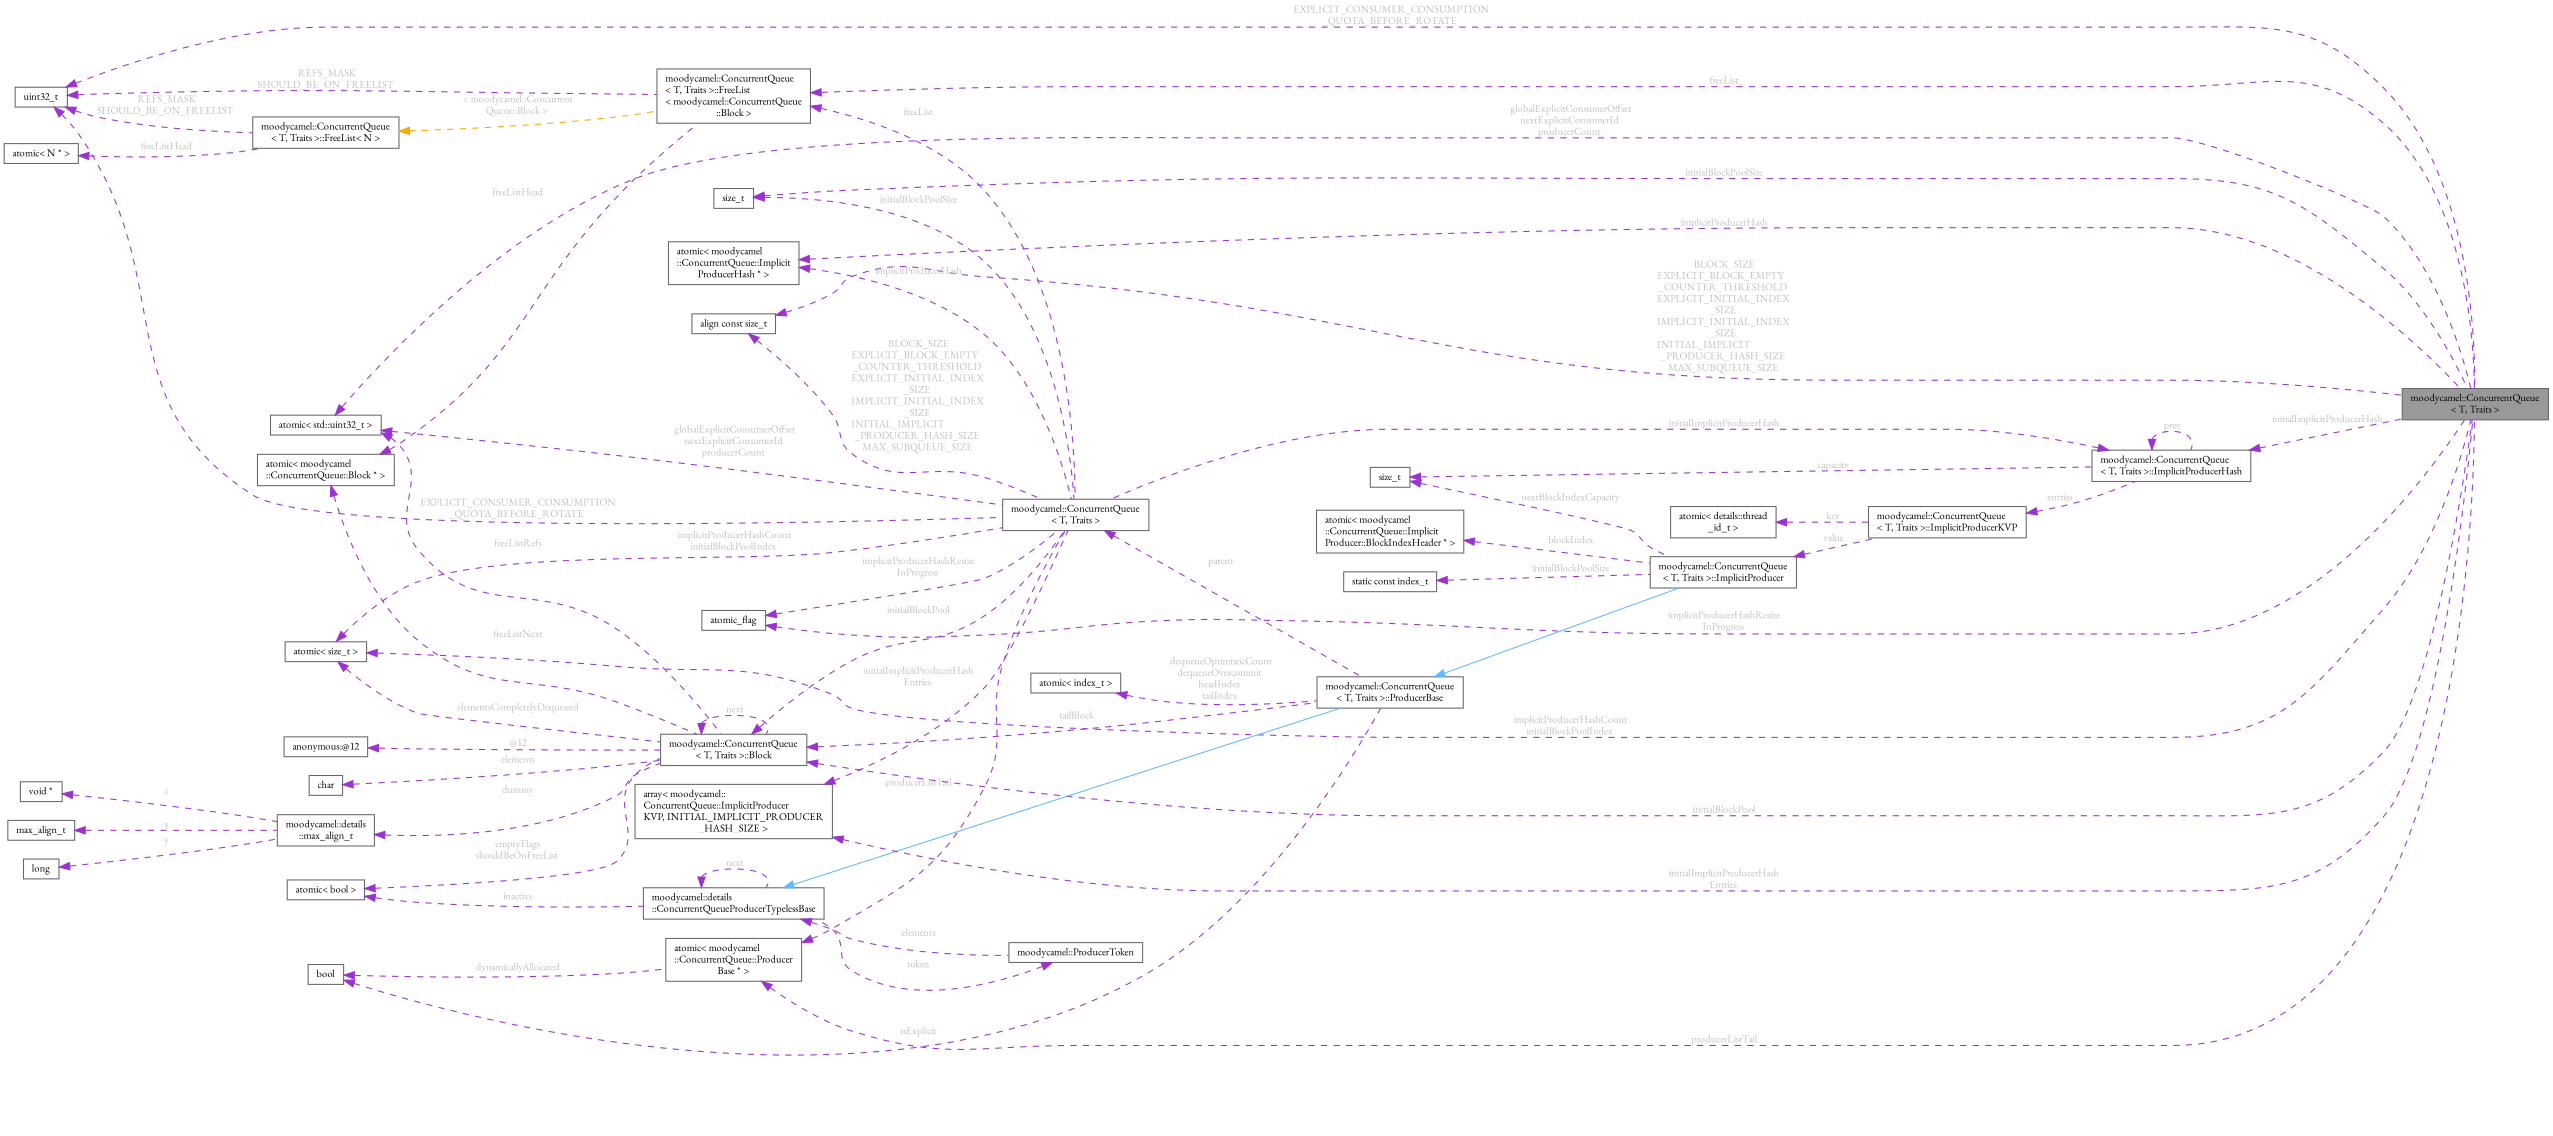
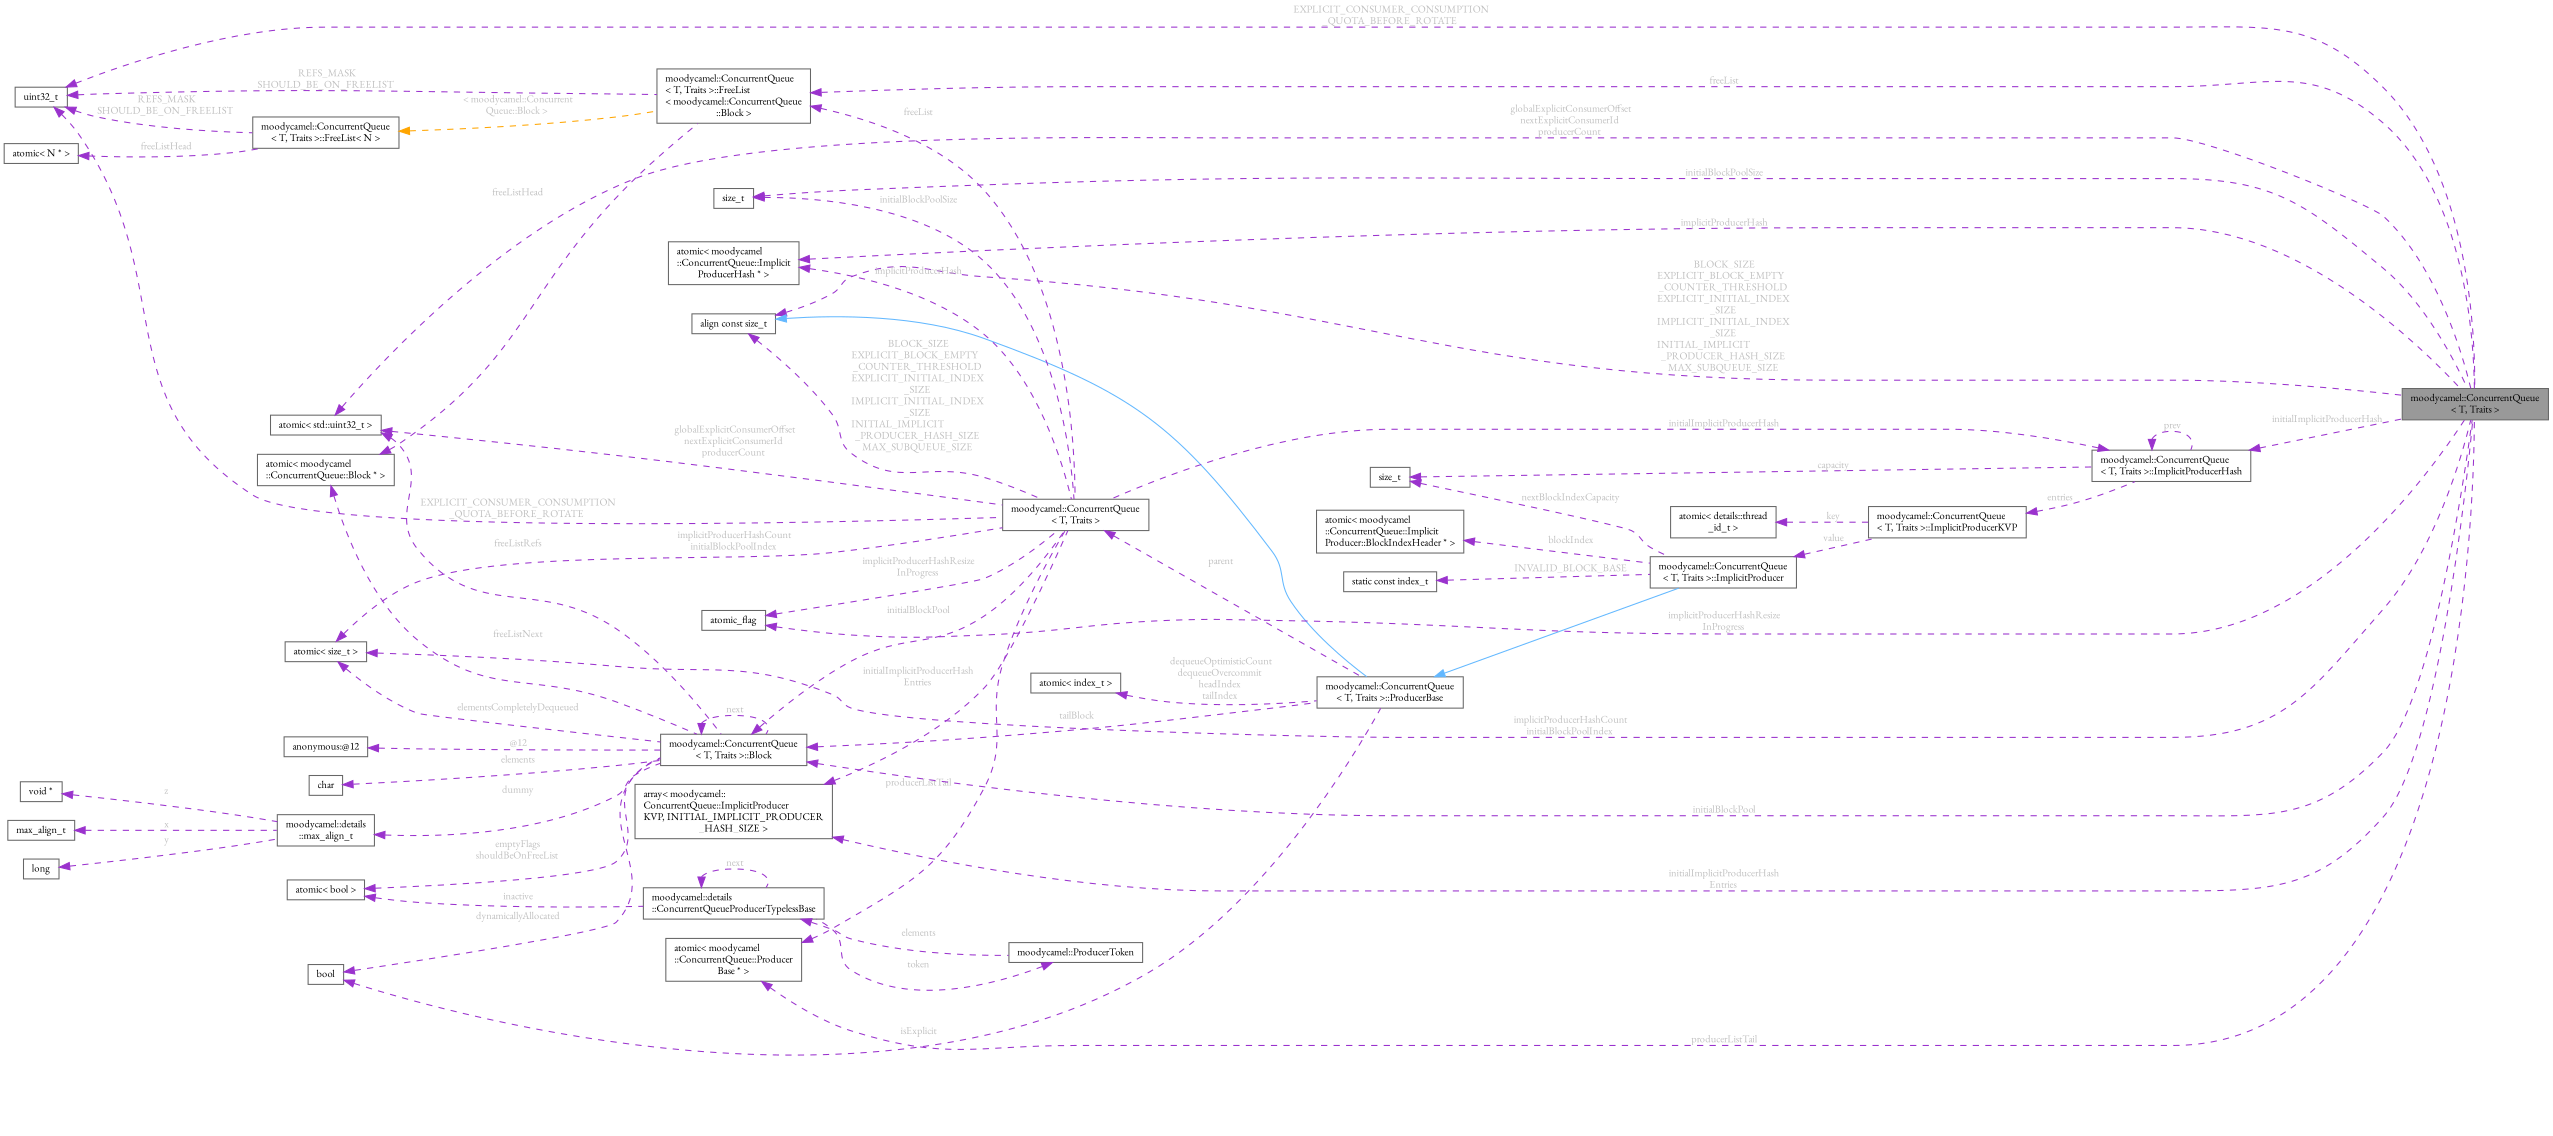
edge "moodycamel::ConcurrentQueue < T, Traits >::ImplicitProducer" -> "static const index_t": label " initialBlockPoolSize" -> " INVALID_BLOCK_BASE"
edge "moodycamel::ConcurrentQueue < T, Traits >::ProducerBase" -> "moodycamel::details ::ConcurrentQueueProducerTypelessBase": now "moodycamel::ConcurrentQueue < T, Traits >::ProducerBase" -> "align const size_t"
edge "atomic< moodycamel ::ConcurrentQueue::Producer Base * >" -> "bool": now "moodycamel::ConcurrentQueue < T, Traits >::Block" -> "bool"
